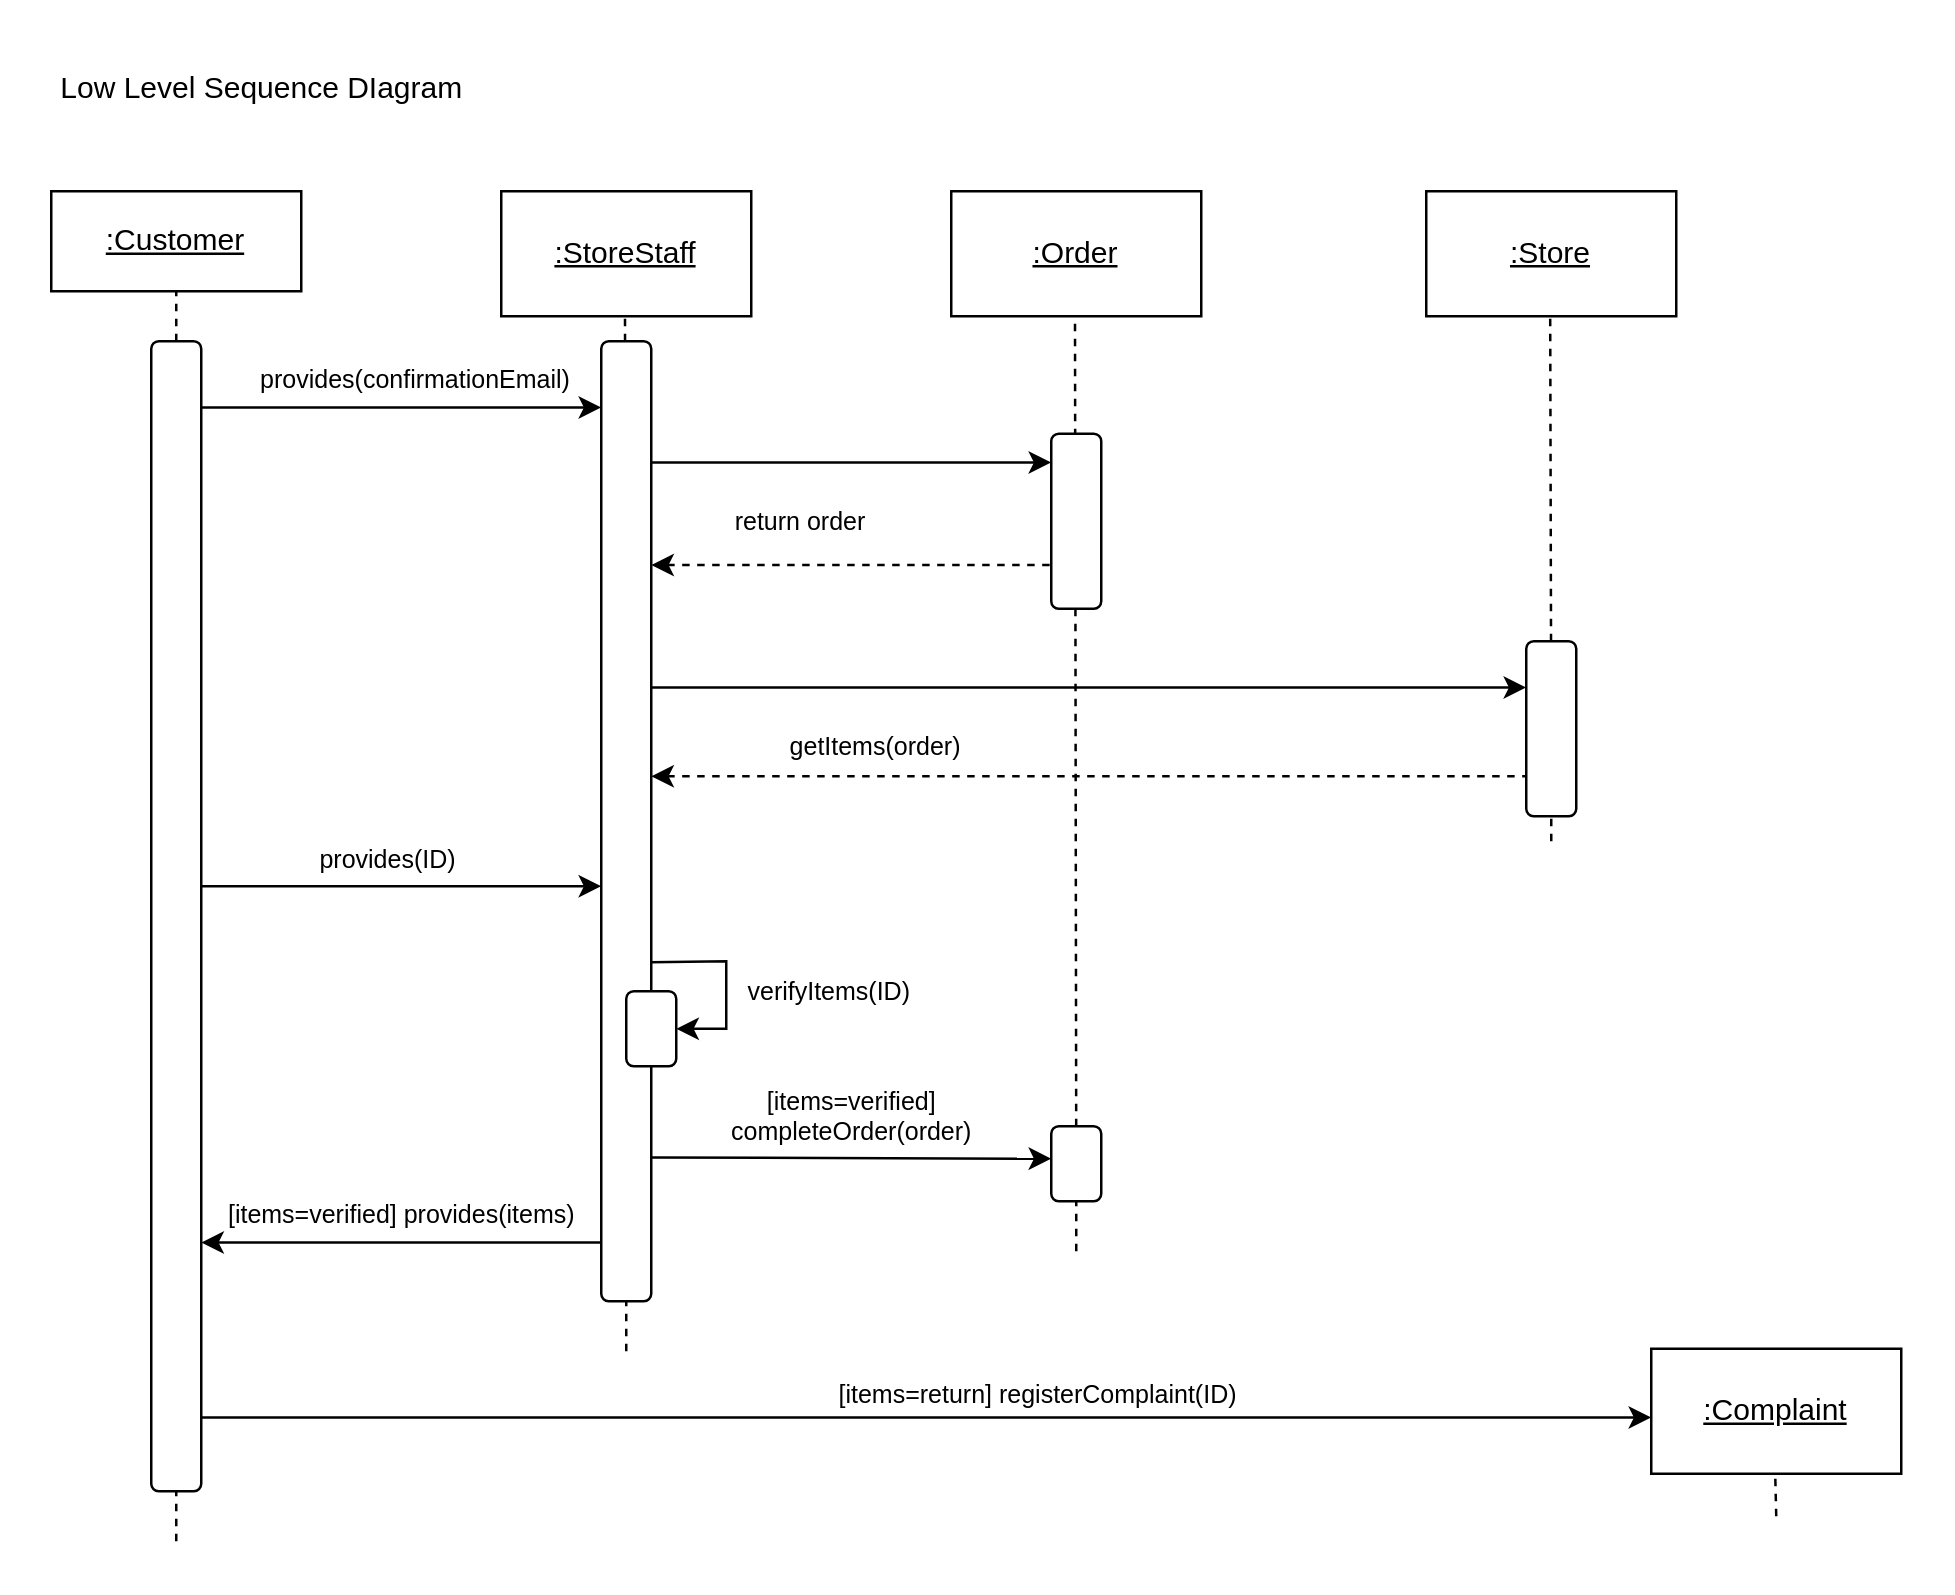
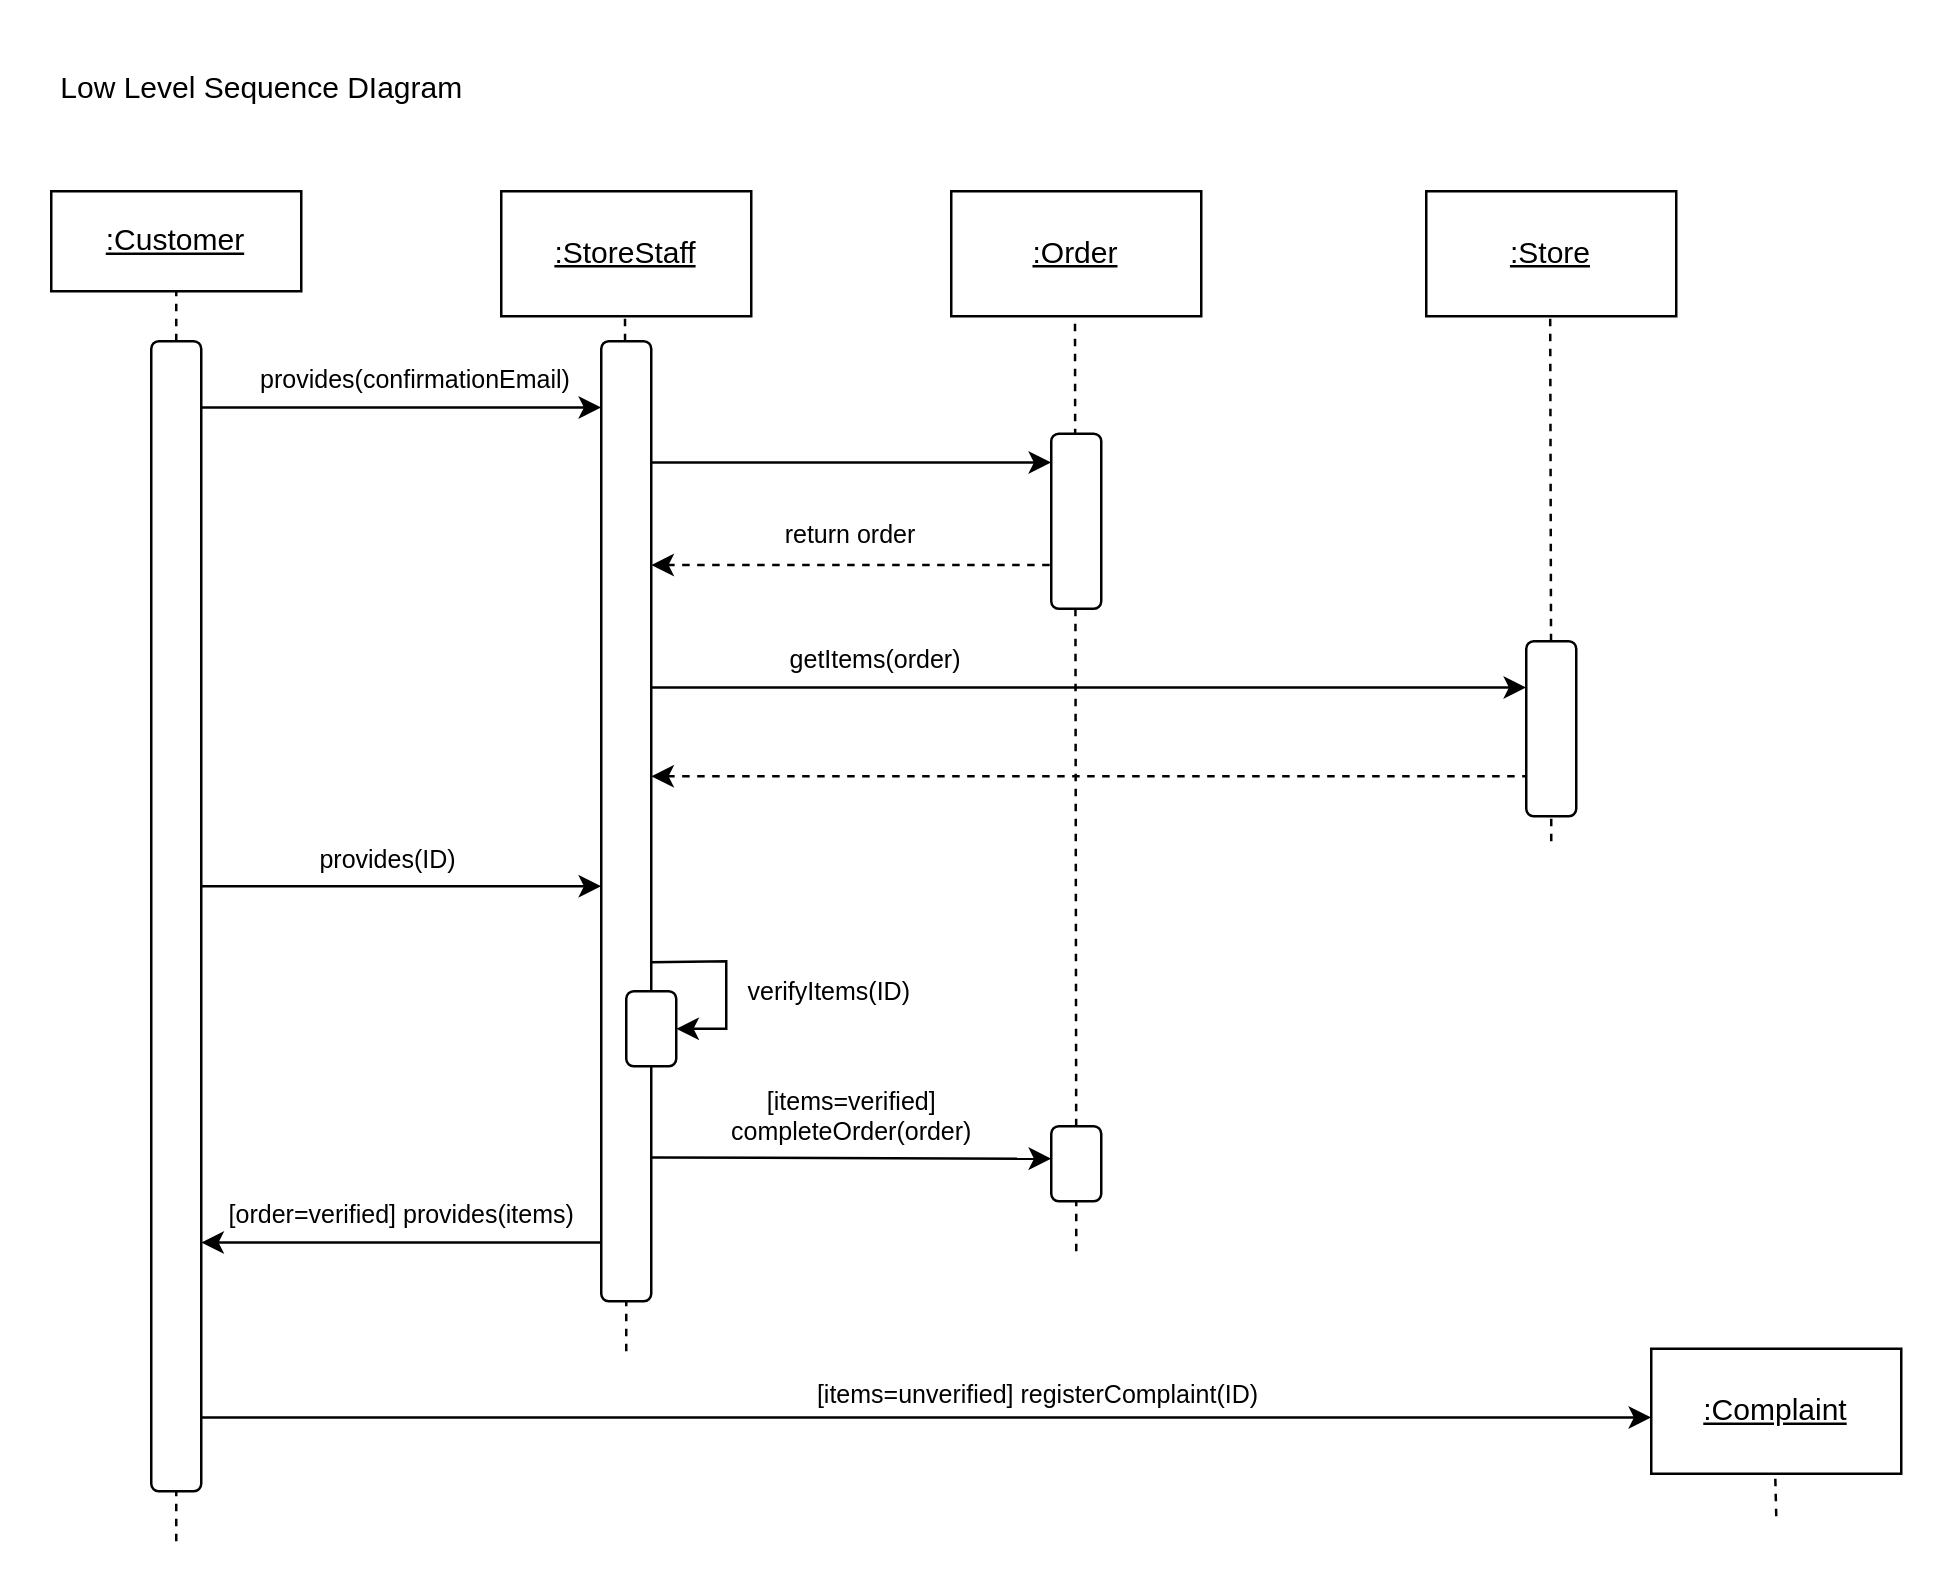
node "return order": moved (801, 521) -> (851, 534)
node "getItems(order)": moved (876, 746) -> (876, 659)
node "[items=verified] provides(items)": label "[items=verified] provides(items)" -> "[order=verified] provides(items)"
node "[items=return] registerComplaint(ID)": label "[items=return] registerComplaint(ID)" -> "[items=unverified] registerComplaint(ID)"
